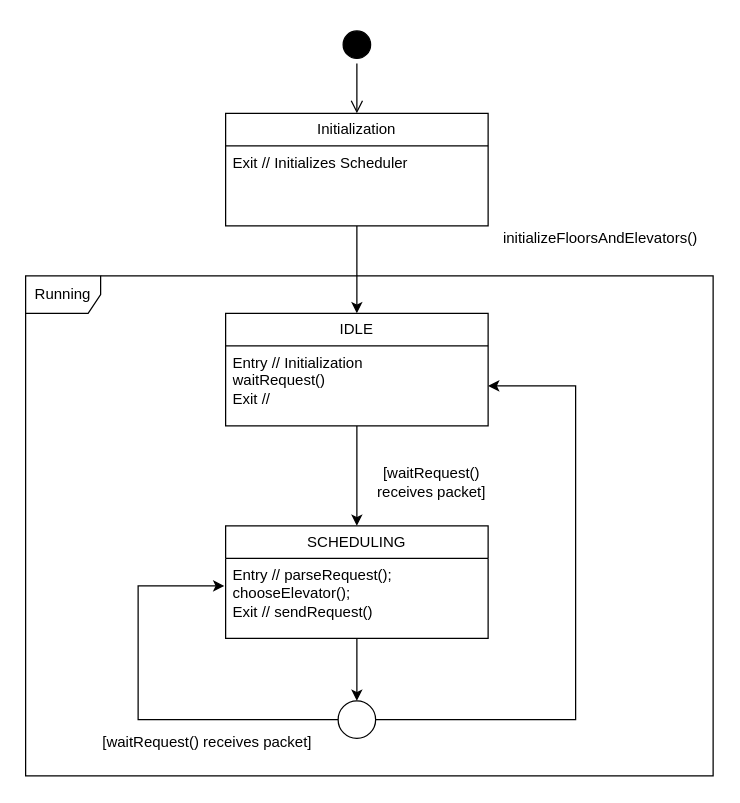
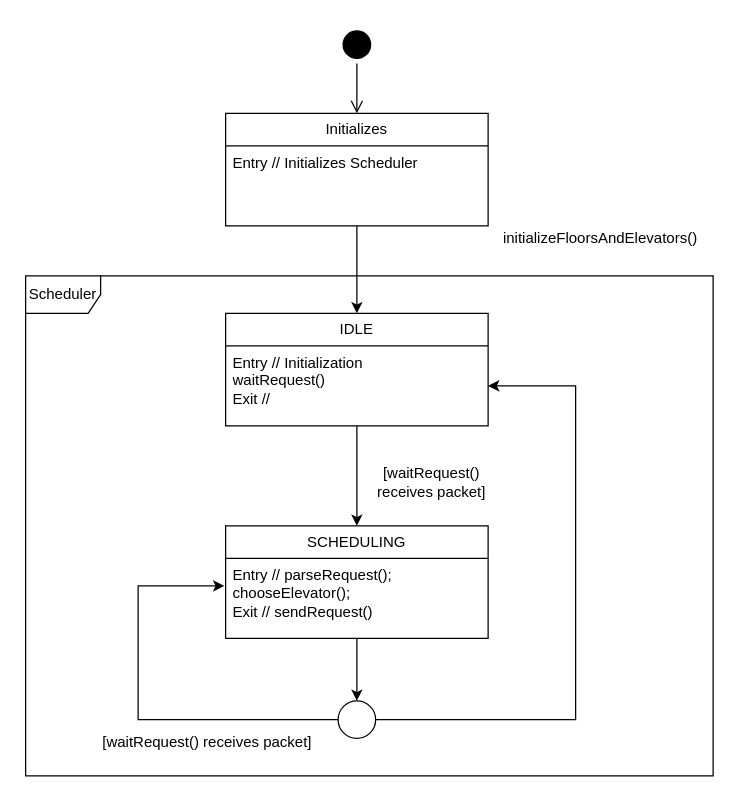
node "Initialization": label "Initialization" -> "Initializes"
node "Exit // Initializes Scheduler": label "Exit // Initializes Scheduler" -> "Entry // Initializes Scheduler"
node "Running": label "Running" -> "Scheduler"
